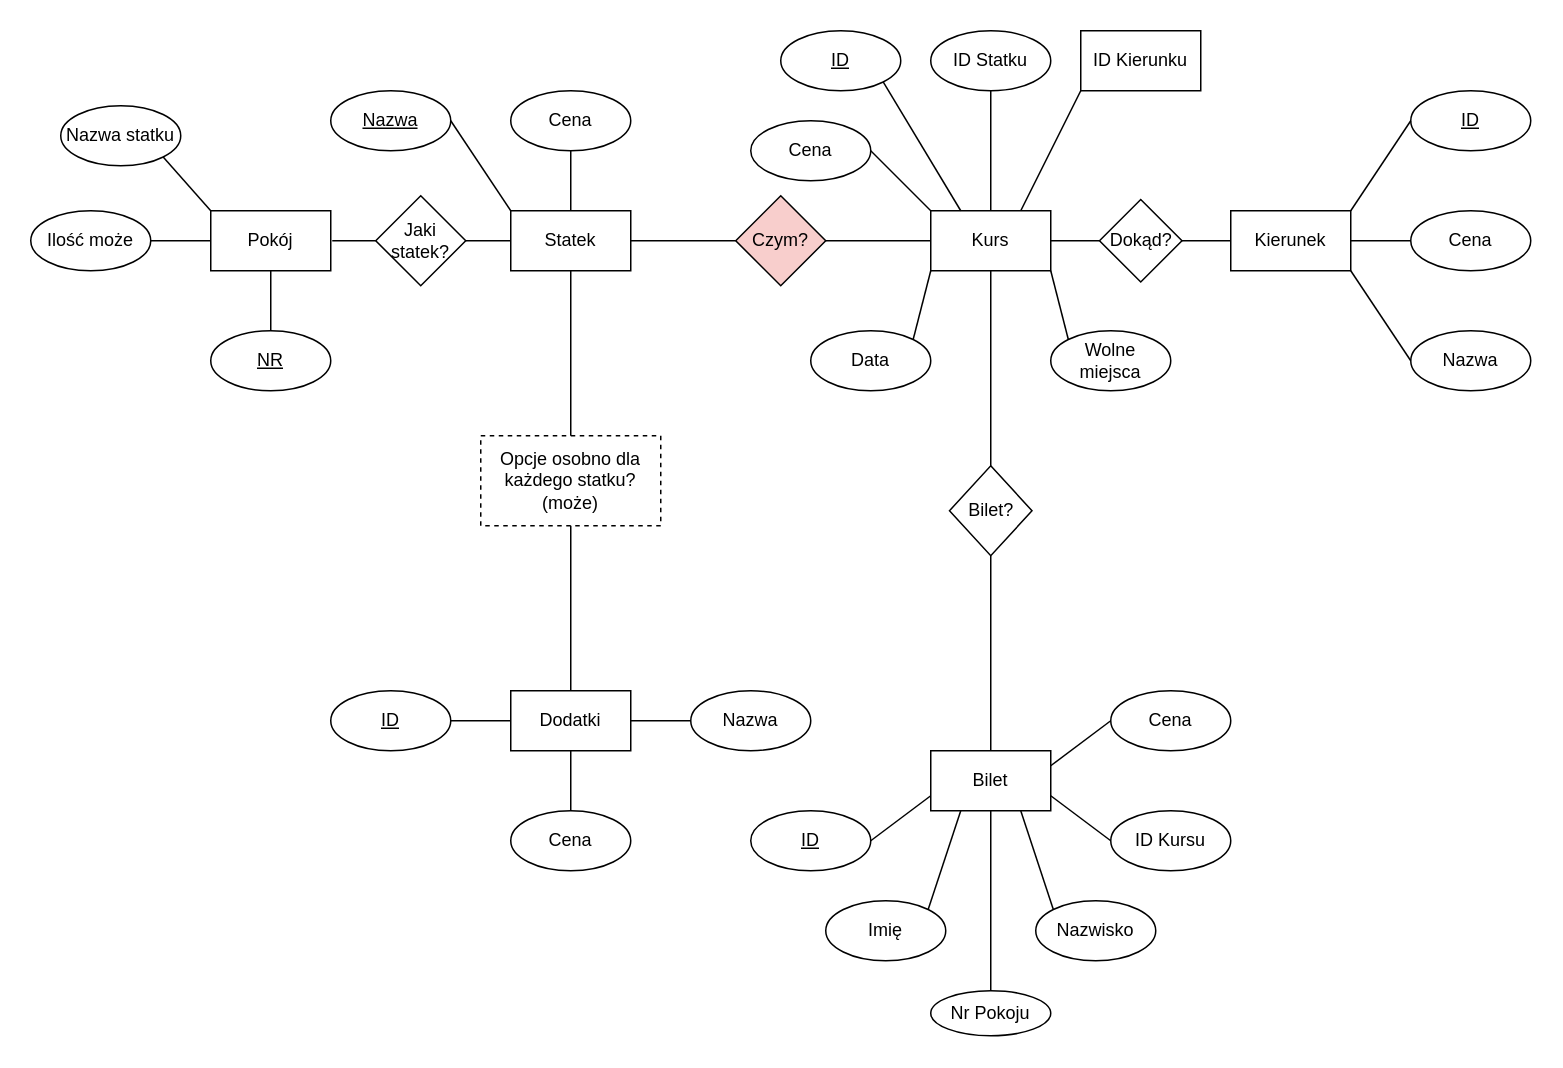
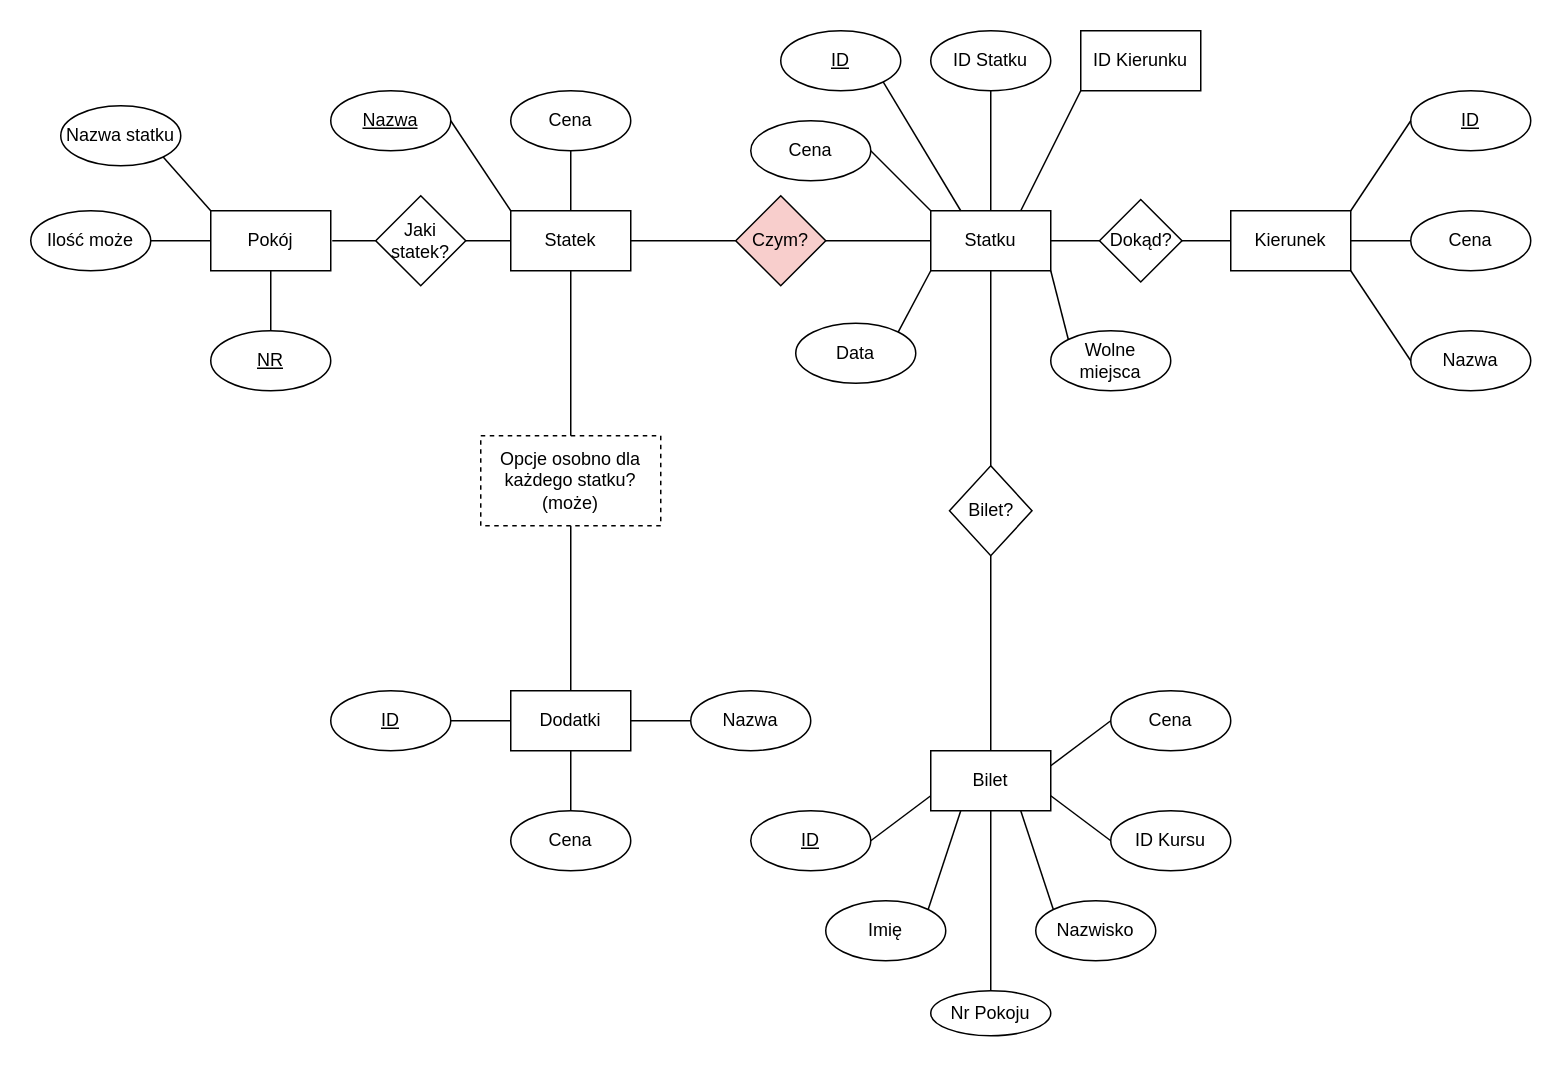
node "Kurs": label "Kurs" -> "Statku"
node "Data": moved (871, 361) -> (856, 353)
